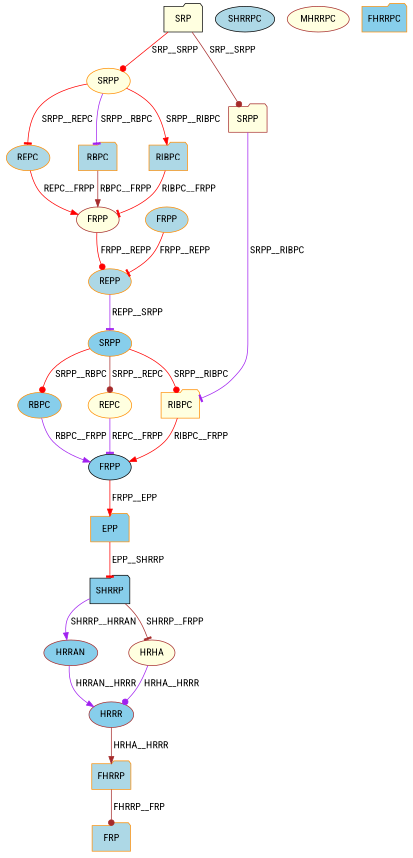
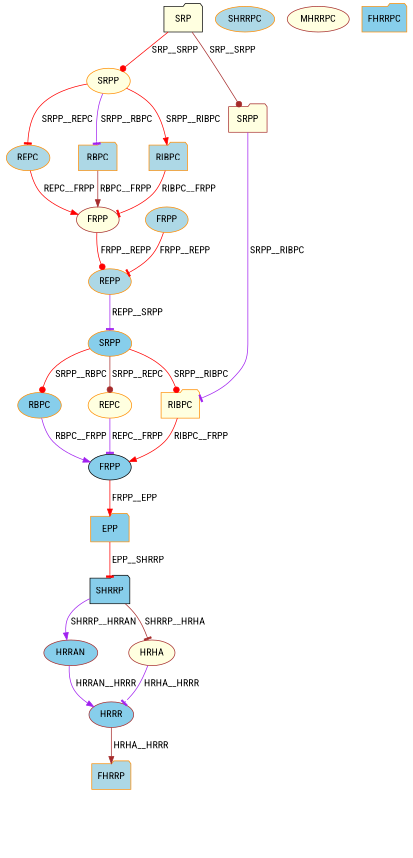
node "SHRRPC": color black -> darkorange
edge "SHRRP" -> "HRHA": label " SHRRP__FRPP" -> " SHRRP__HRHA"
edge "HRHA" -> "HRRR": arrowhead dot -> tee
node "FRP": removed
